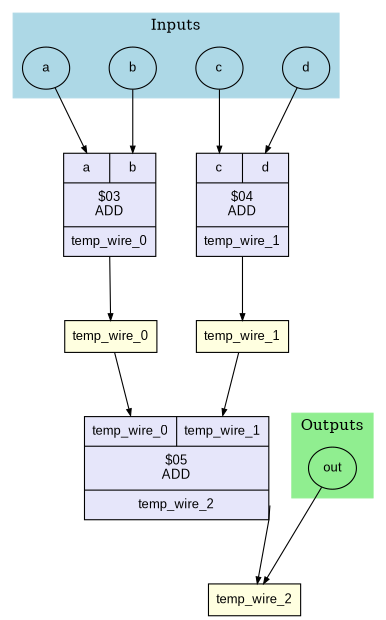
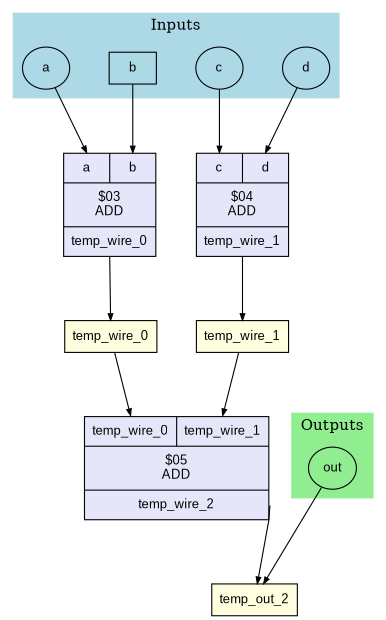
node "b": shape ellipse -> box
node "temp_wire_2": label "temp_wire_2" -> "temp_out_2"
